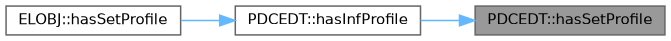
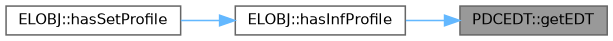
node "PDCEDT::hasInfProfile": label "PDCEDT::hasInfProfile" -> "ELOBJ::hasInfProfile"
node "PDCEDT::hasSetProfile": label "PDCEDT::hasSetProfile" -> "PDCEDT::getEDT"
